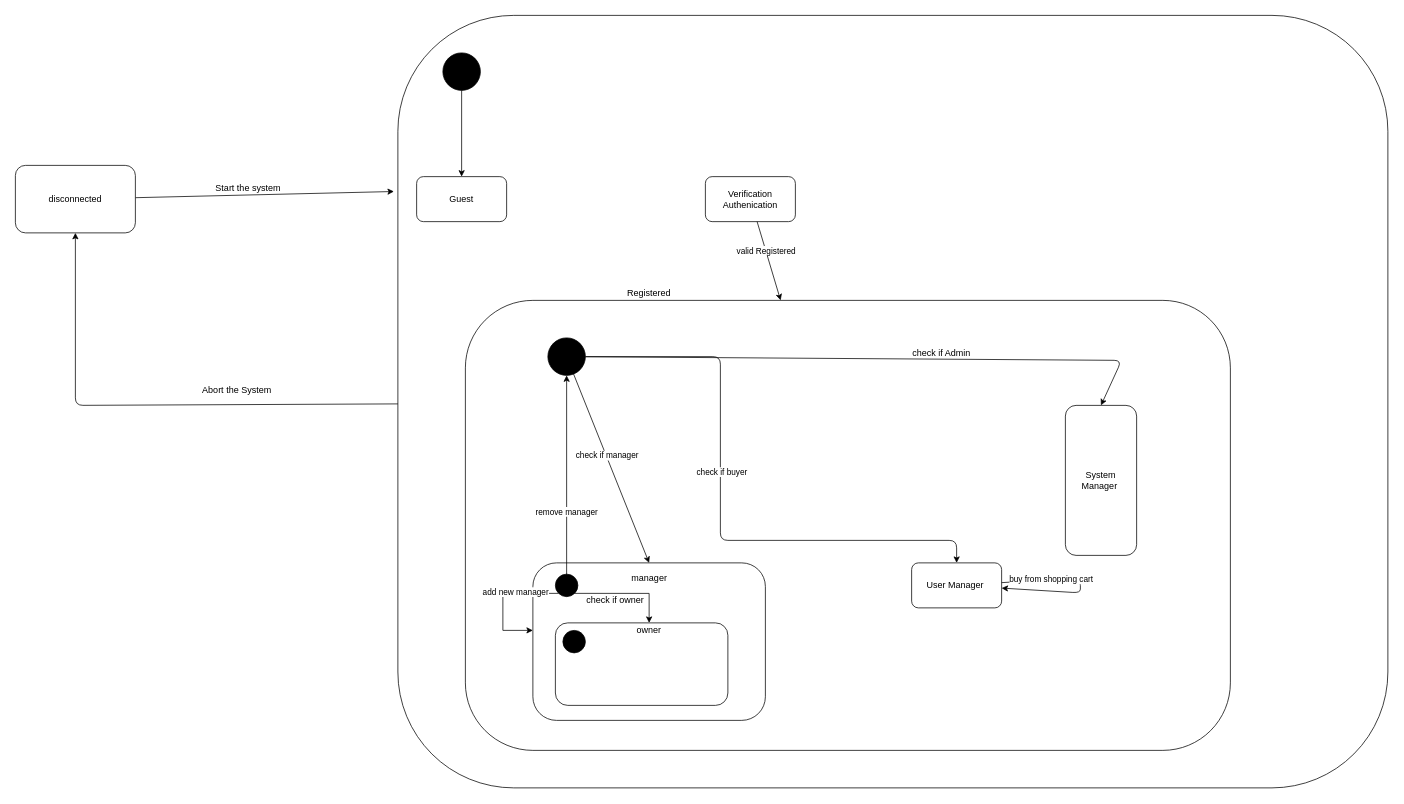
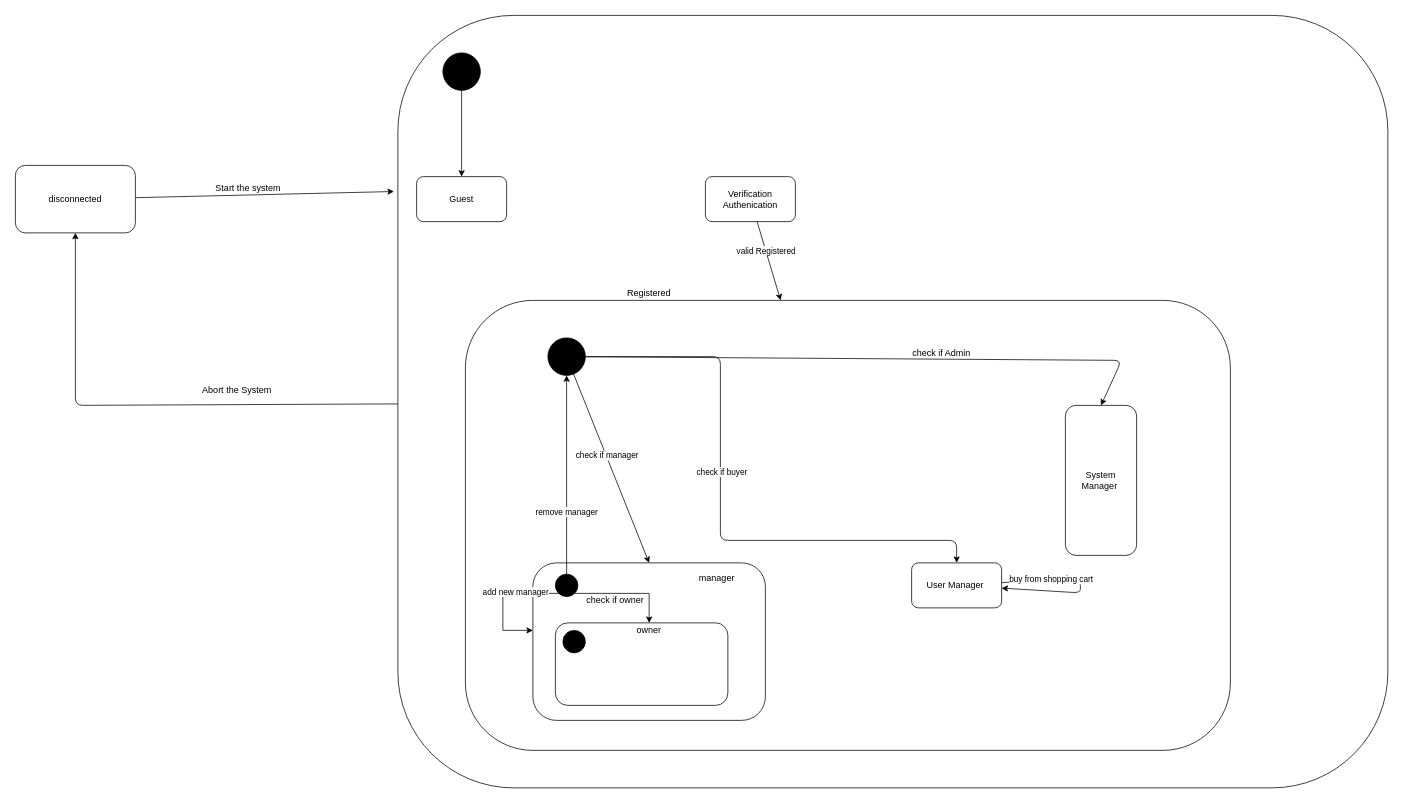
node "manager": moved (649, 578) -> (717, 578)
